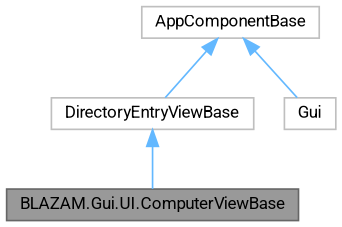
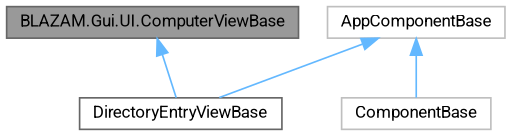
node "DirectoryEntryViewBase": color grey75 -> gray40
node "Gui": label "Gui" -> "ComponentBase"
edge "BLAZAM.Gui.UI.ComputerViewBase" -> "DirectoryEntryViewBase": reversed
